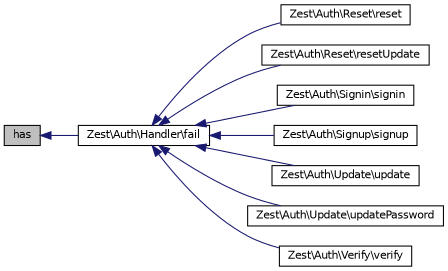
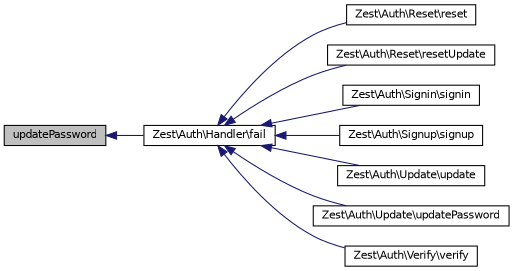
node "has": label "has" -> "updatePassword"
